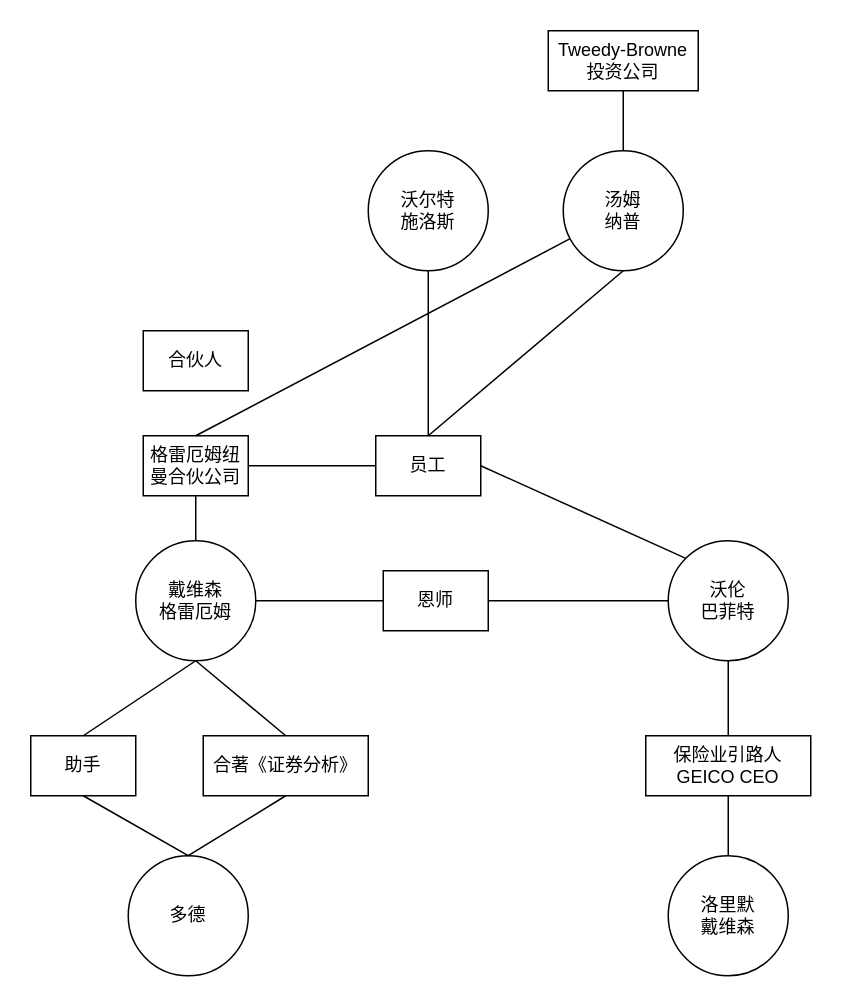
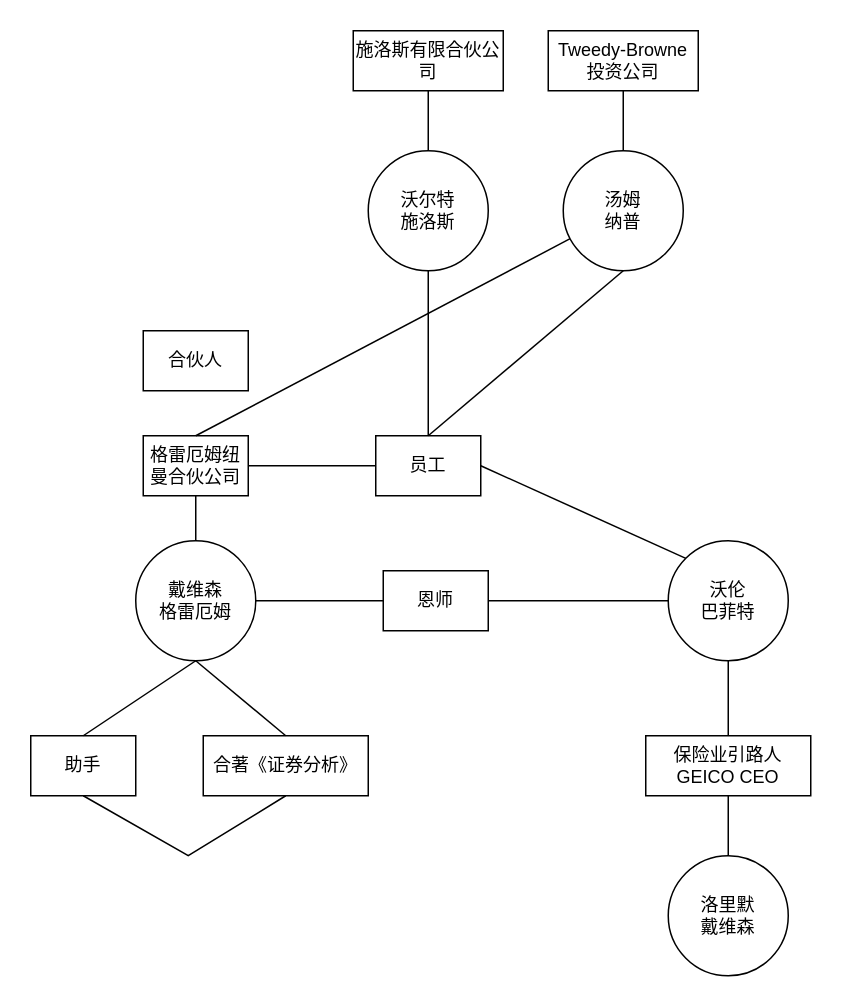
node "施洛斯有限合伙公司": added
edge "施洛斯有限合伙公司" -- "沃尔特 施洛斯": added
node "多德": removed
